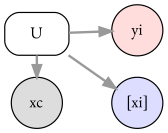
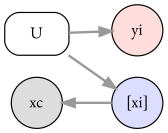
edge "U" -> "xc": now "[xi]" -> "xc"
